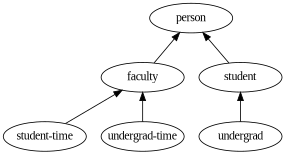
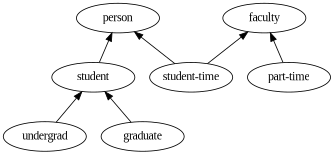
edge "faculty" -> "person": now "student-time" -> "person"
node "undergrad-time": label "undergrad-time" -> "part-time"
node "graduate": added
